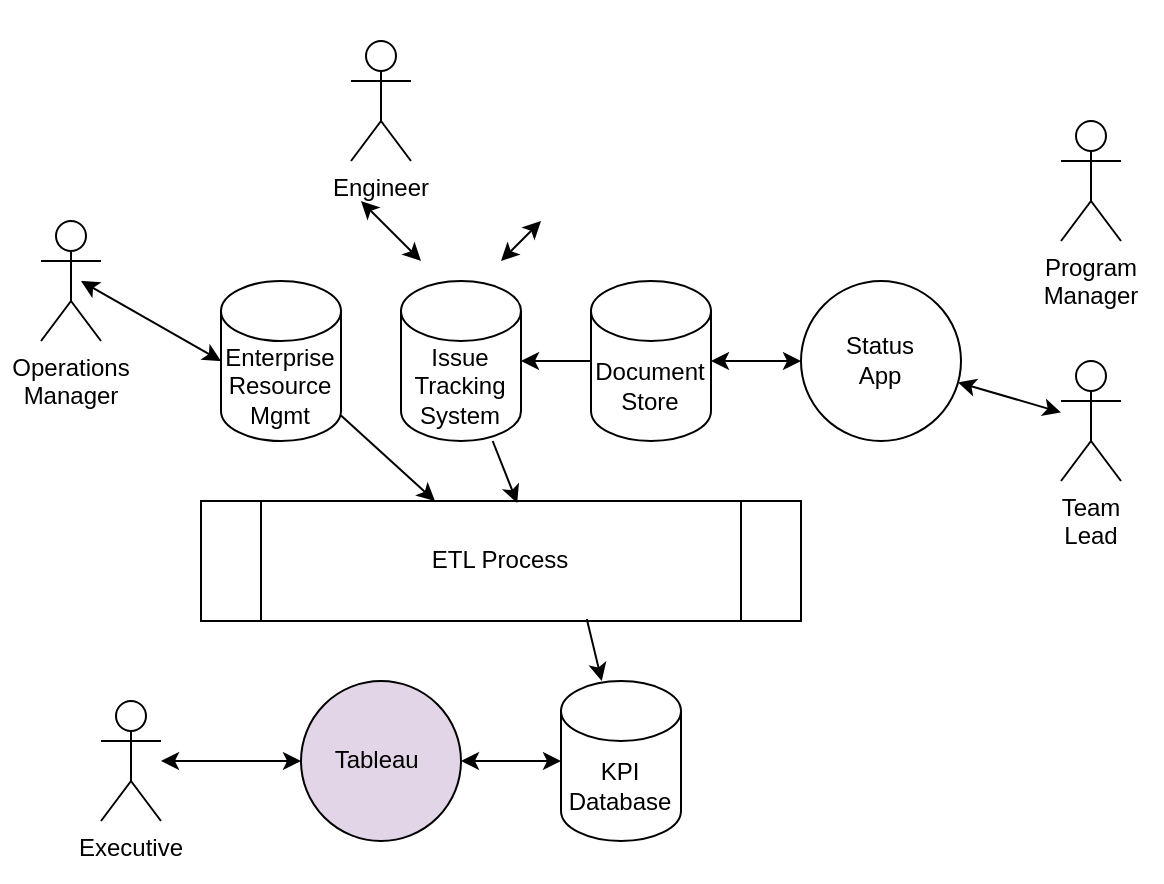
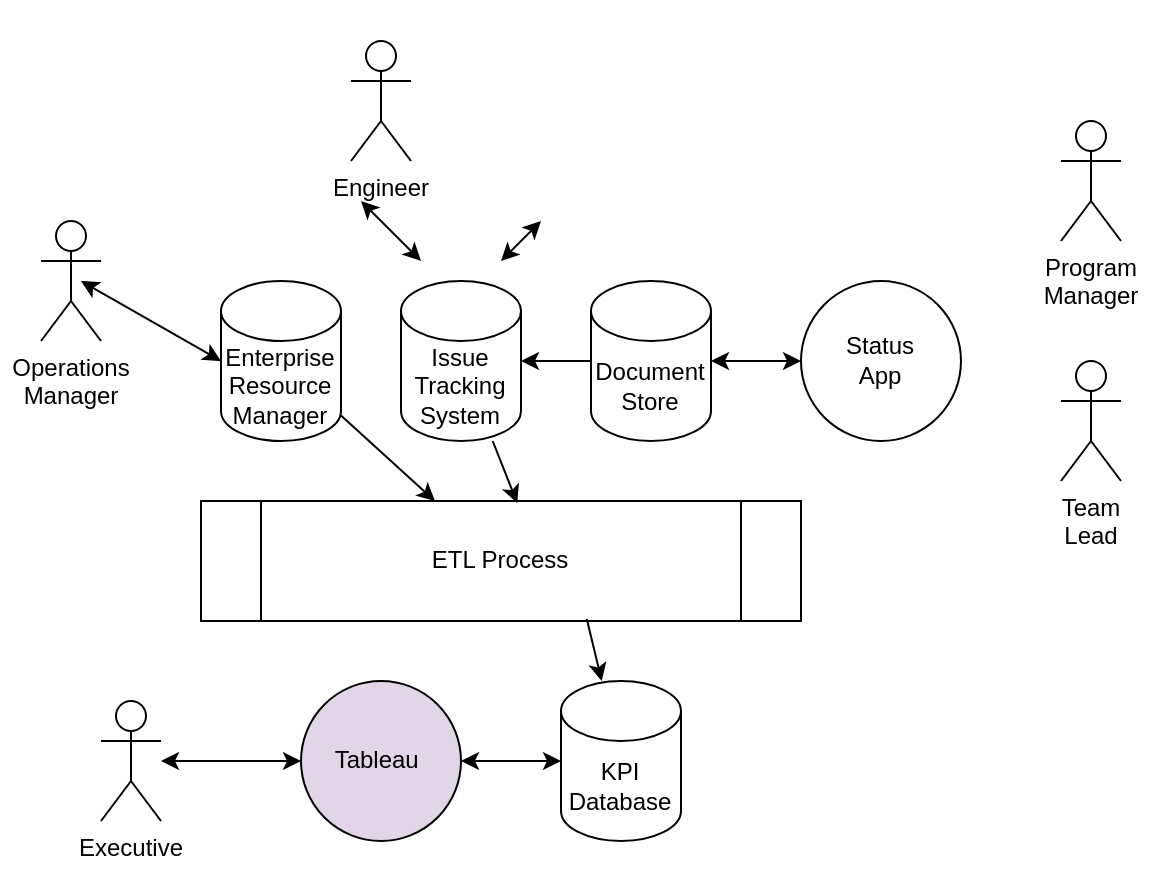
node "Enterprise Resource Mgmt": label "Enterprise Resource Mgmt" -> "Enterprise Resource Manager"
edge "Status App" -- "Team Lead": removed
